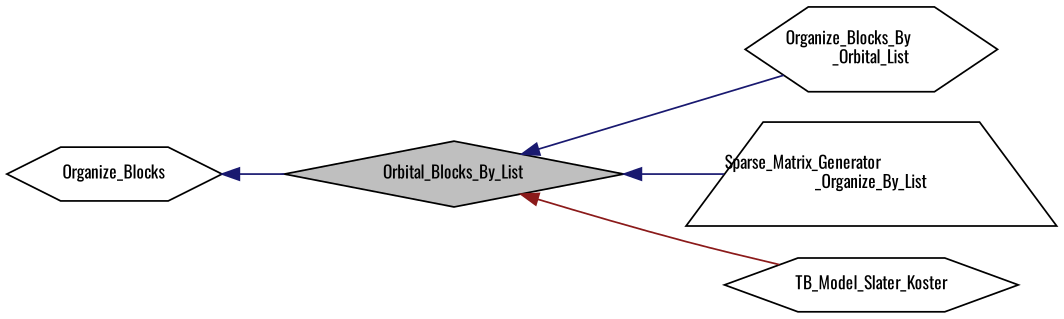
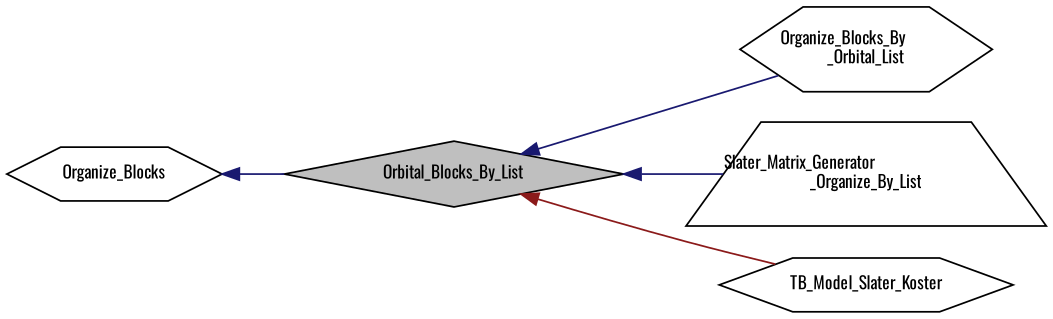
node "Sparse_Matrix_Generator _Organize_By_List": label "Sparse_Matrix_Generator _Organize_By_List" -> "Slater_Matrix_Generator _Organize_By_List"
